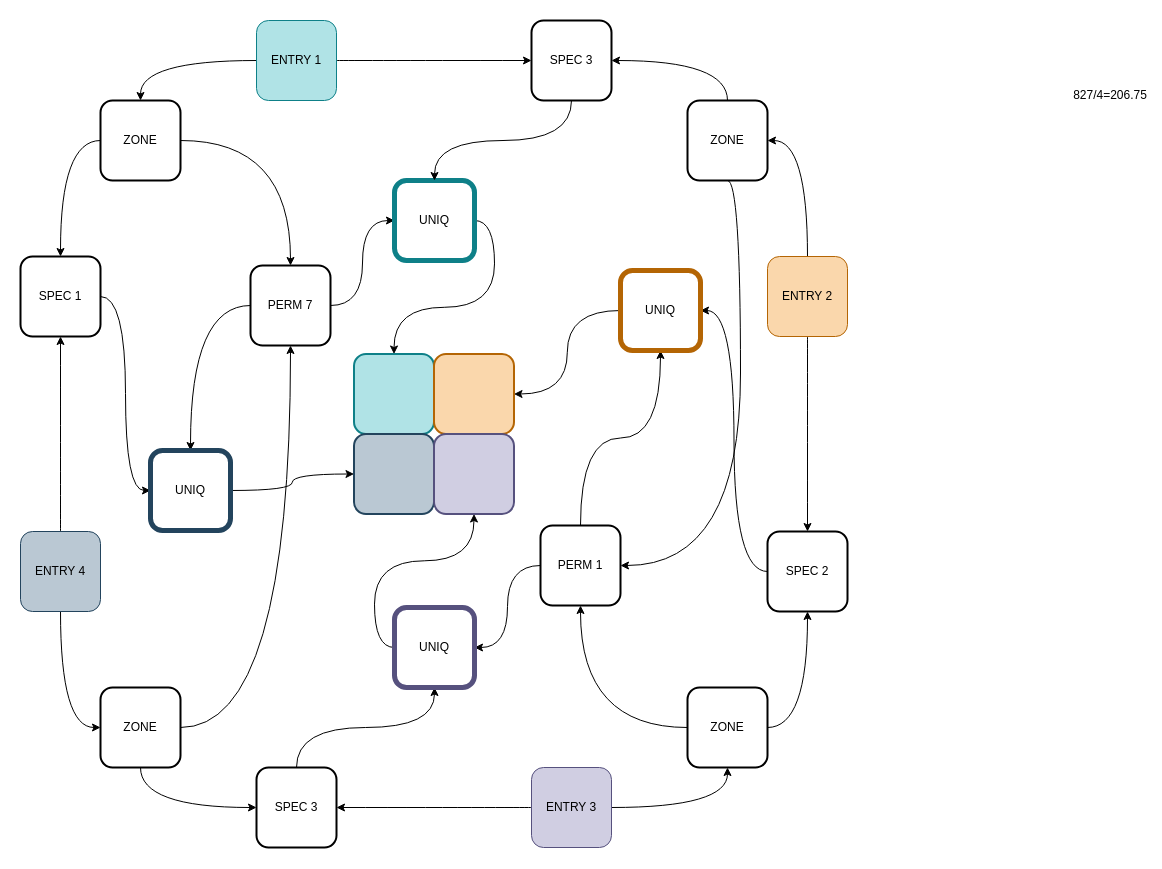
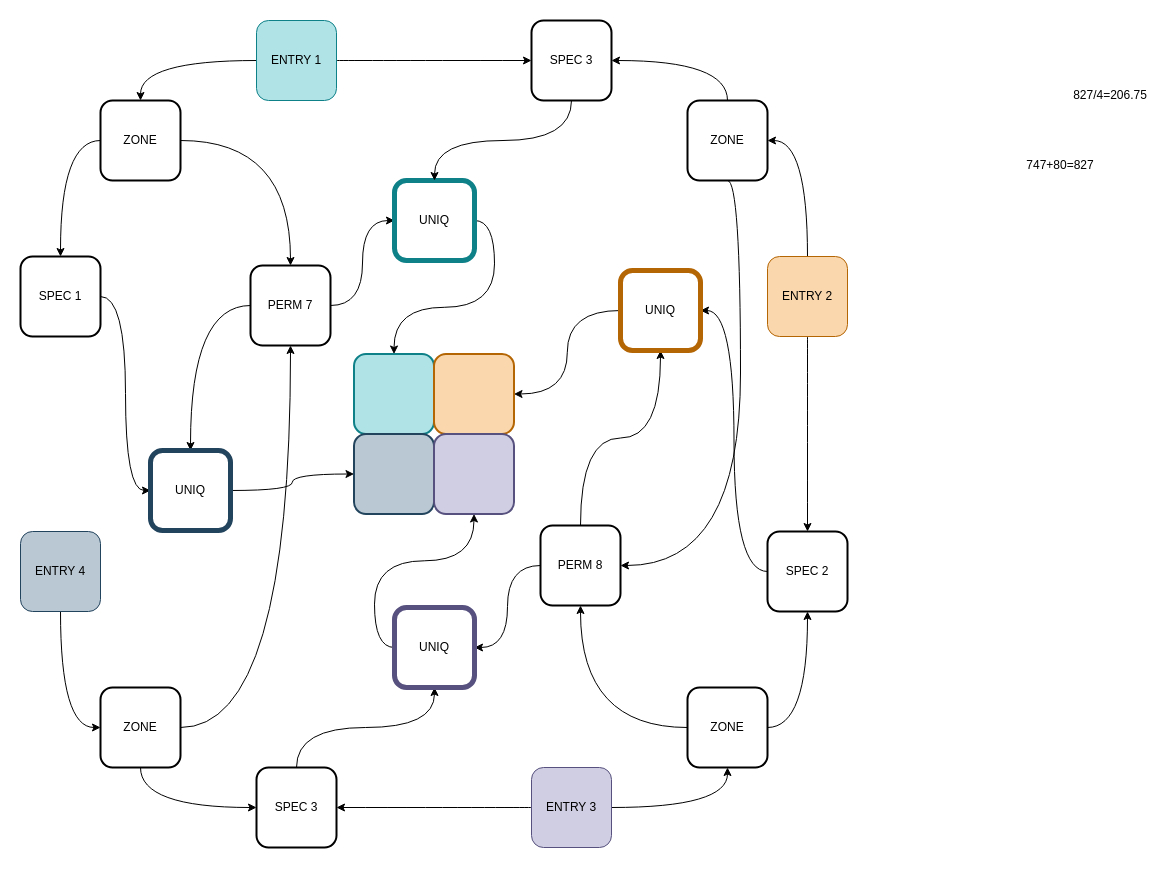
node "747+80=827": added
edge "ENTRY 4" -> "SPEC 1": removed
node "PERM 1": label "PERM 1" -> "PERM 8"
